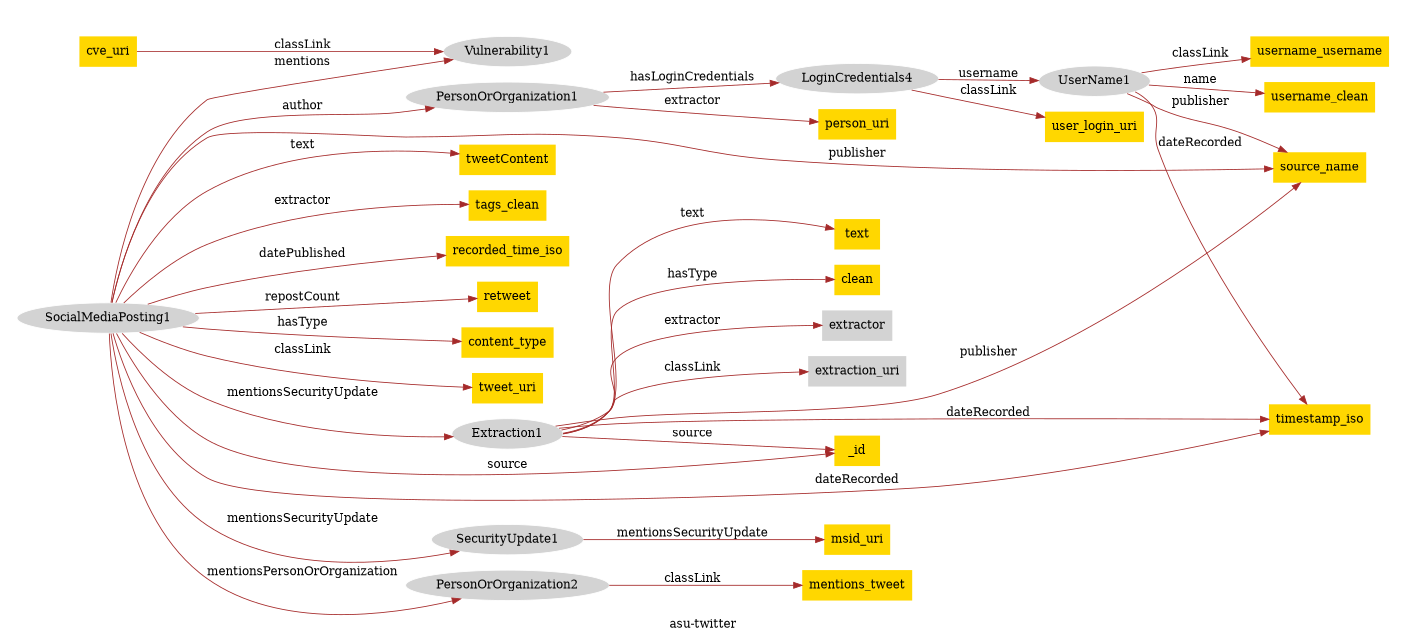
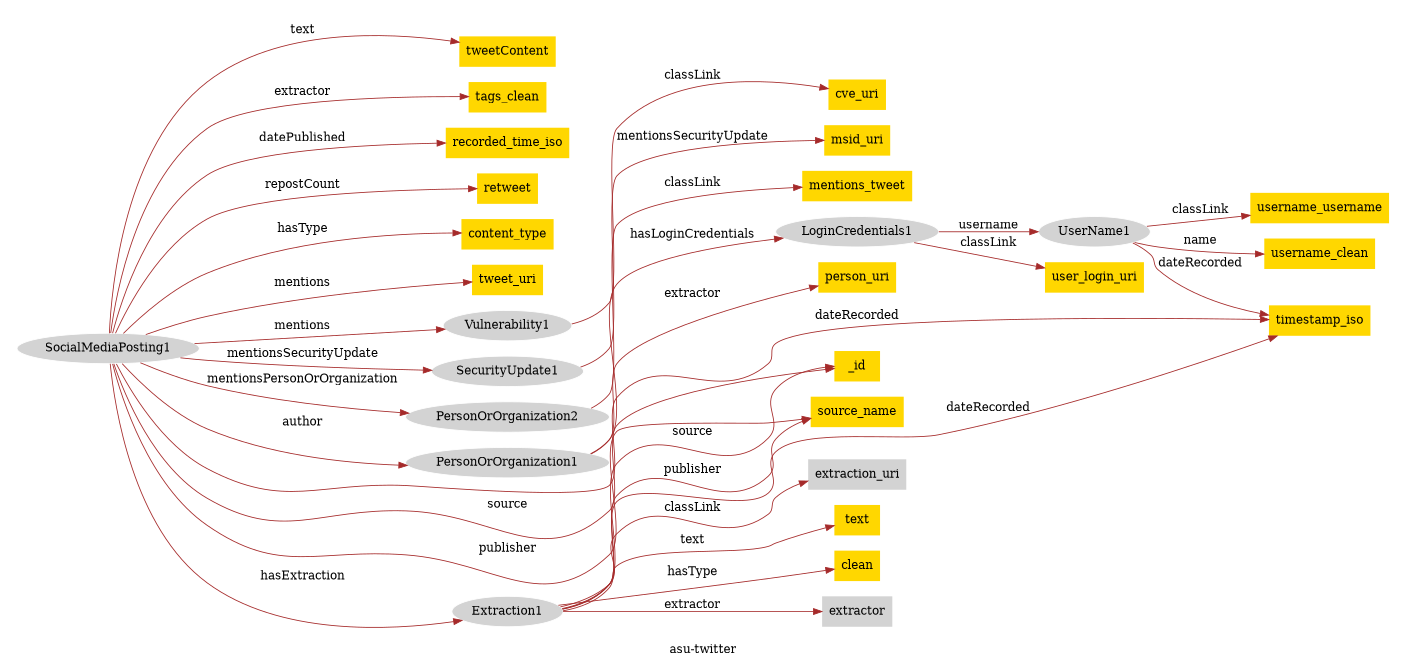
edge "cve_uri" -> "Vulnerability1": reversed
node "LoginCredentials4": label "LoginCredentials4" -> "LoginCredentials1"
edge "UserName1" -> "source_name": removed, label "publisher"
edge "SocialMediaPosting1" -> "tweet_uri": label "classLink" -> "mentions"
edge "SocialMediaPosting1" -> "Extraction1": label "mentionsSecurityUpdate" -> "hasExtraction"
